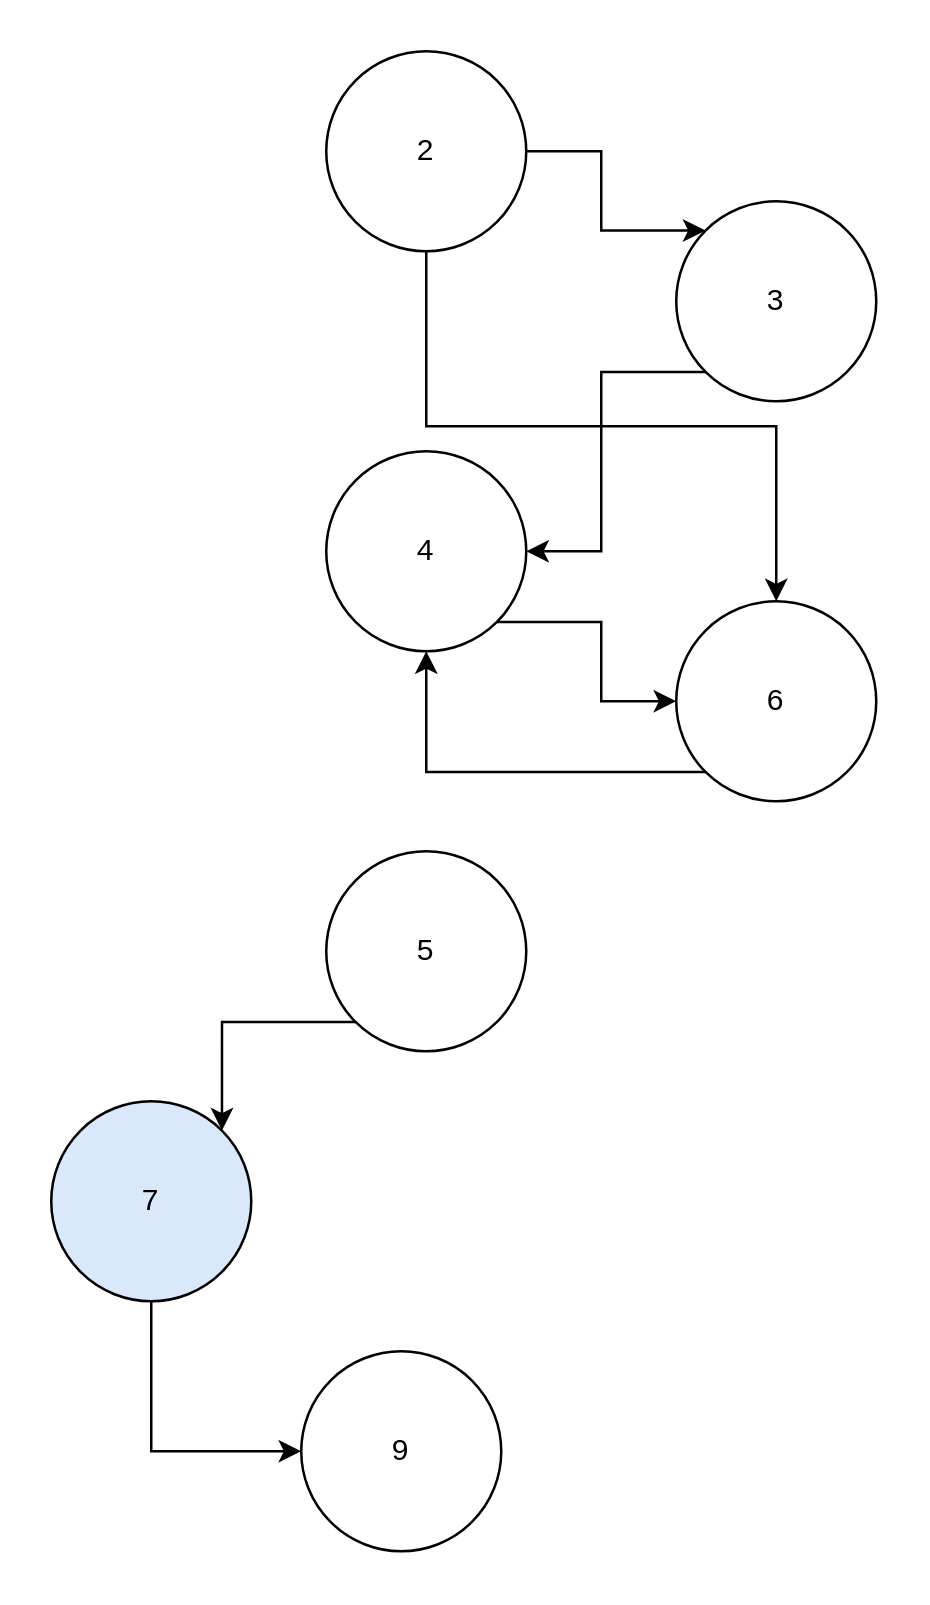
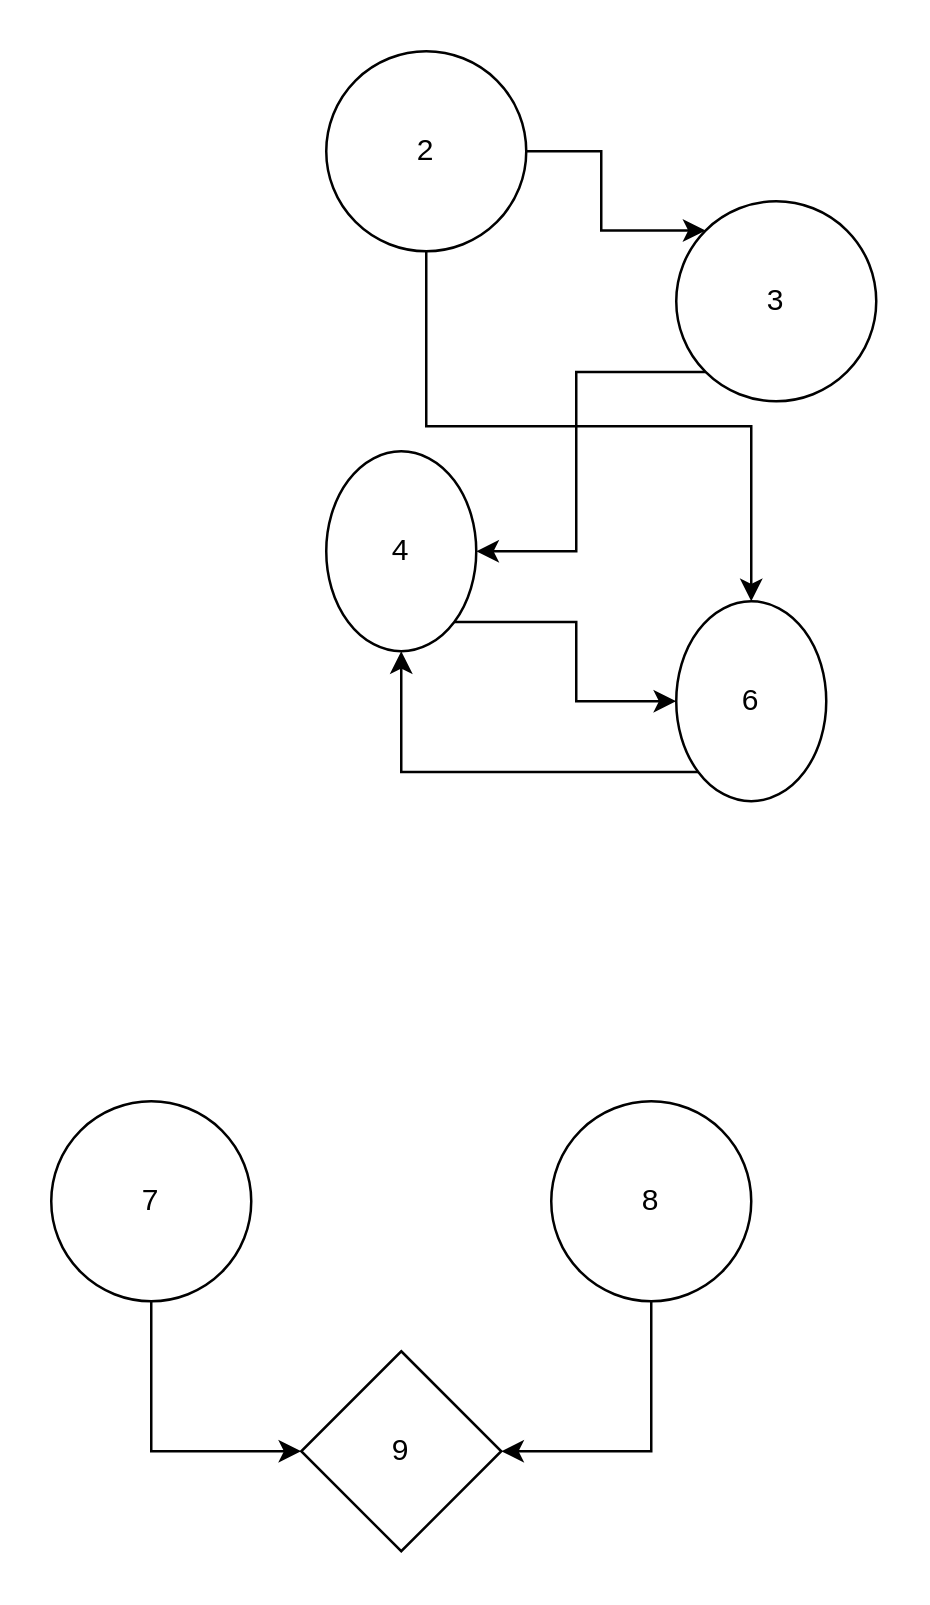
node "4": size 200x200 -> 150x200
node "6": size 200x200 -> 150x200
node "5": removed
edge "5" -> "7": removed
node "7": fillcolor #dae8fc -> #ffffff
node "8": added
edge "8" -> "9": added
node "9": shape ellipse -> diamond
